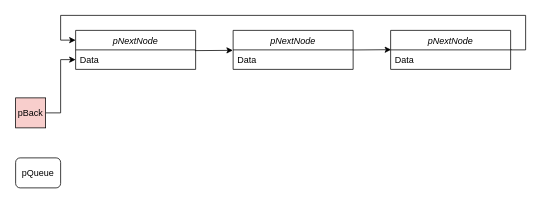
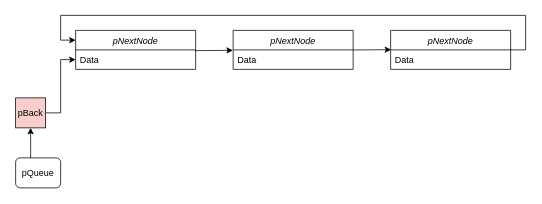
edge "pQueue" -> "pBack": added
